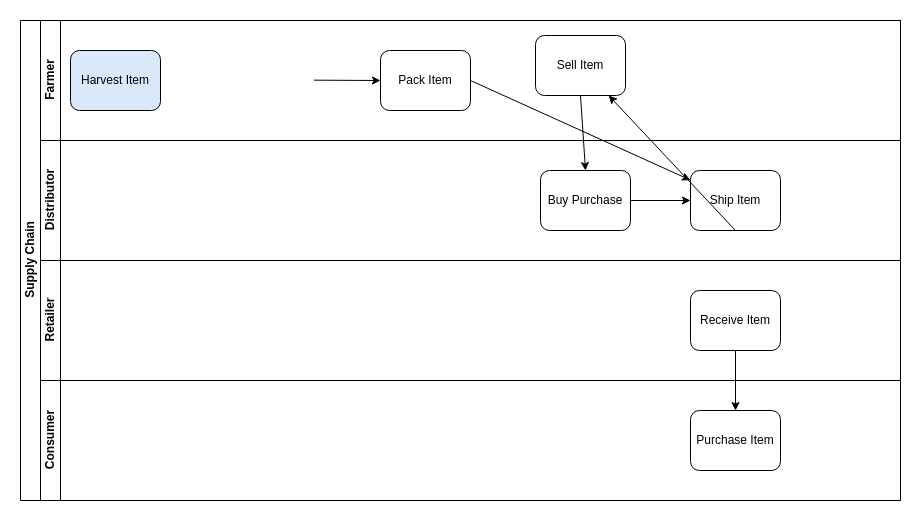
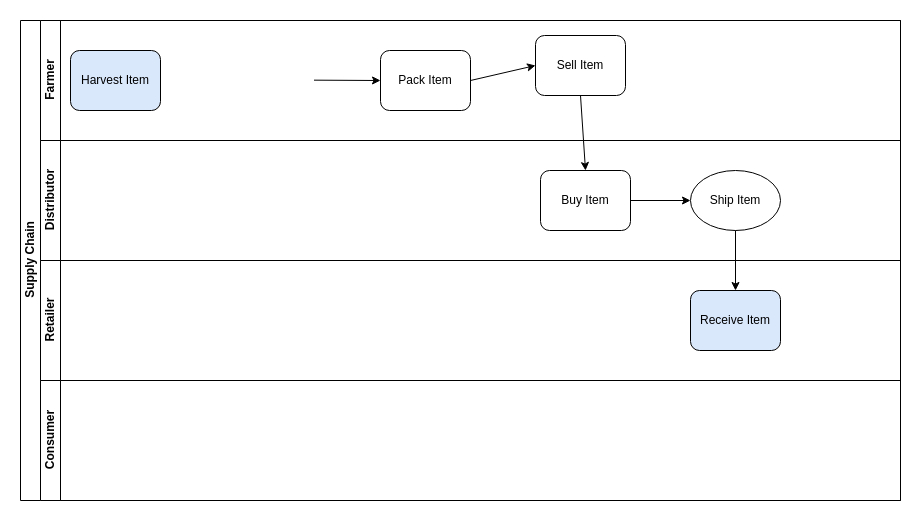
edge "Pack Item" -> "Ship Item": now "Pack Item" -> "Sell Item"
edge "Ship Item" -> "Sell Item": now "Ship Item" -> "Receive Item"
node "Buy Purchase": label "Buy Purchase" -> "Buy Item"
node "Ship Item": shape rounded rectangle -> ellipse
node "Receive Item": fillcolor #ffffff -> #dae8fc
edge "Receive Item" -> "Purchase Item": removed
node "Purchase Item": removed
